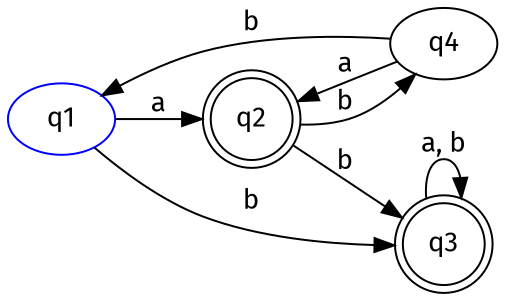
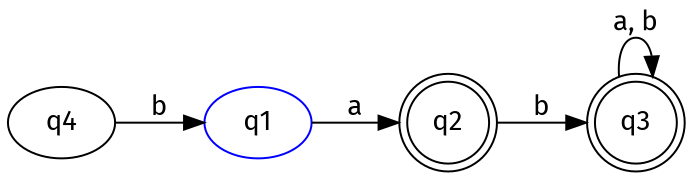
edge "q4" -> "q2": removed, label "a"
edge "q2" -> "q4": removed, label "b"
edge "q1" -> "q3": removed, label "b"
